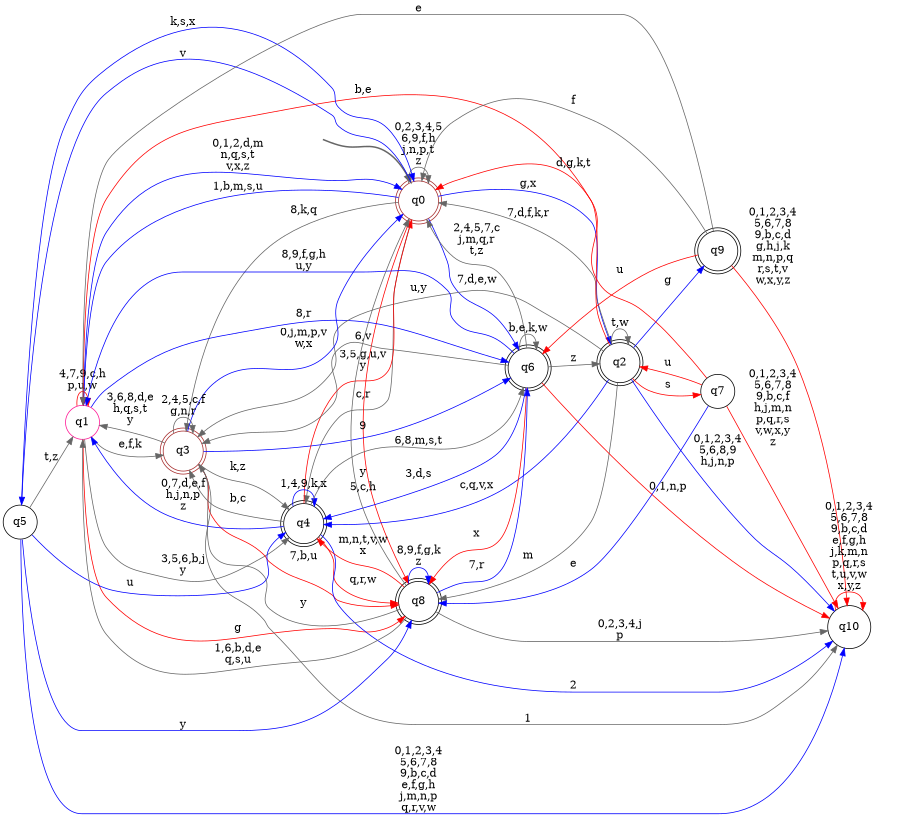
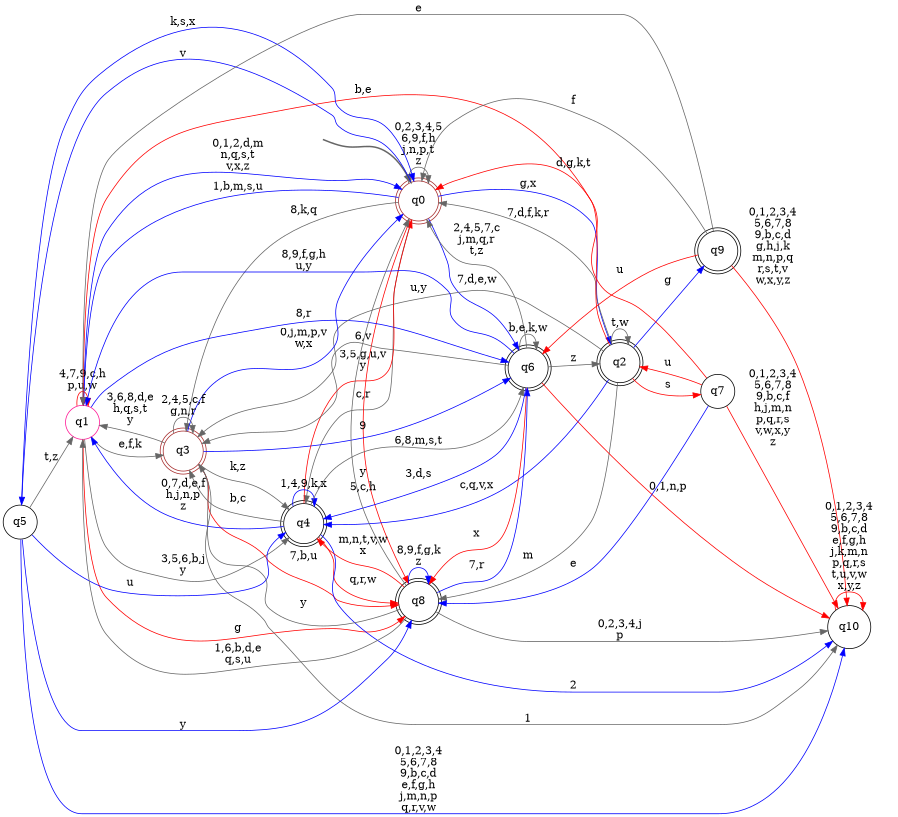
edge "q2" -> "q10": removed, label "0,1,2,3,4 5,6,8,9 h,j,n,p"
